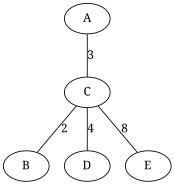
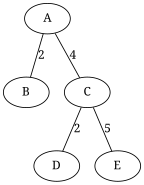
edge "A" -- "C": label "3" -> "4"
edge "C" -- "B": now "A" -- "B"
edge "C" -- "D": label "4" -> "2"
edge "C" -- "E": label "8" -> "5"
